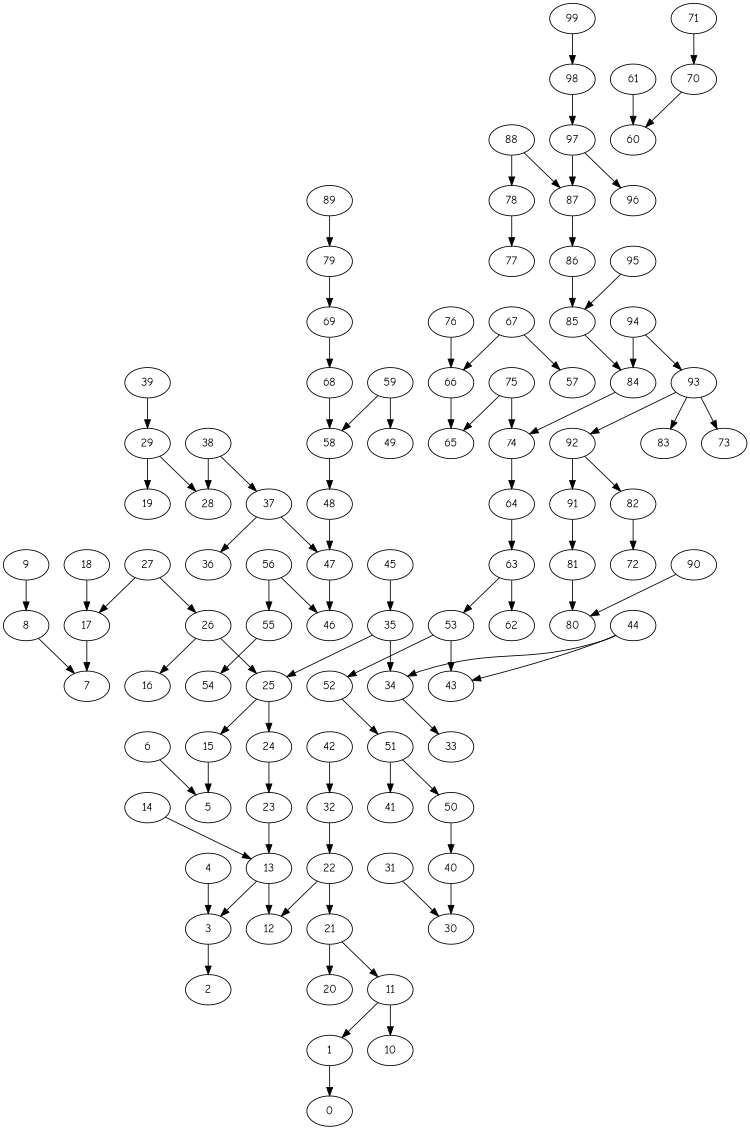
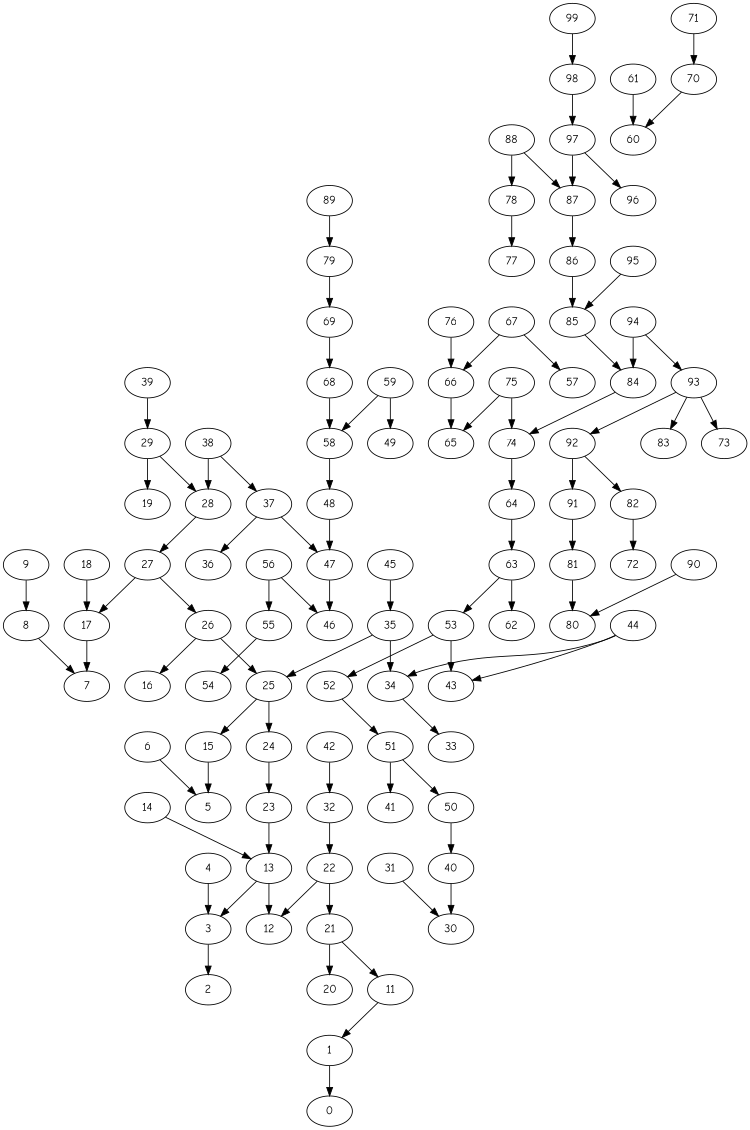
edge "28" -> "27": added
node "10": removed
